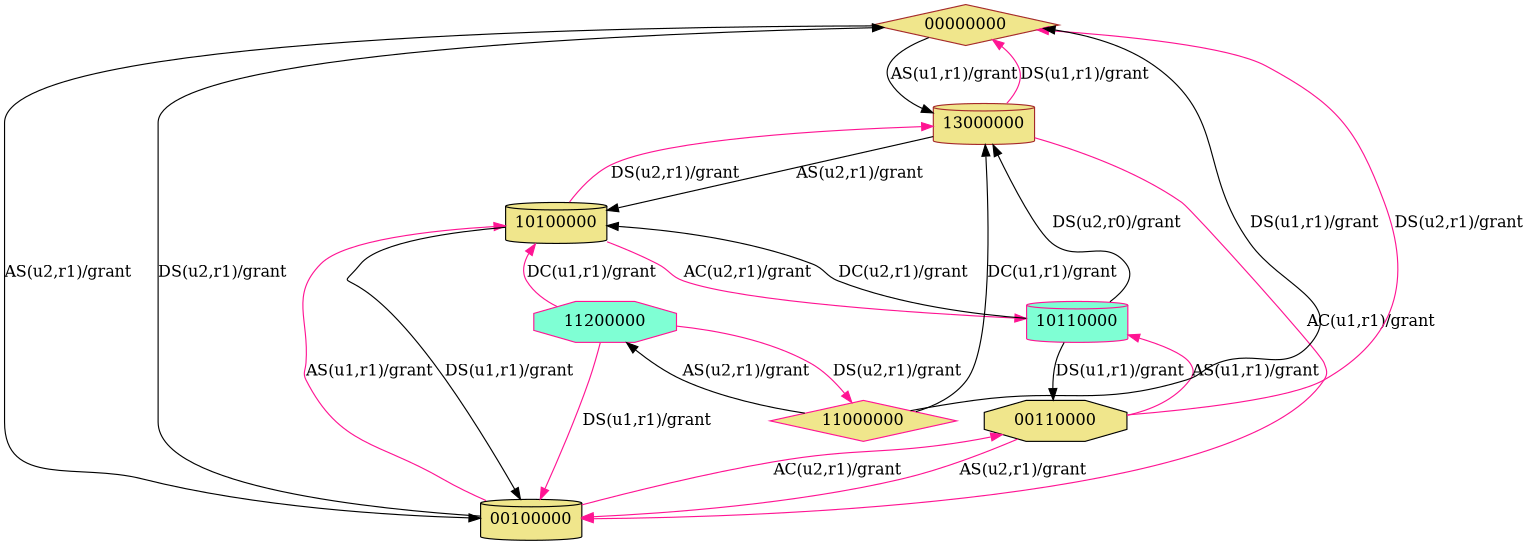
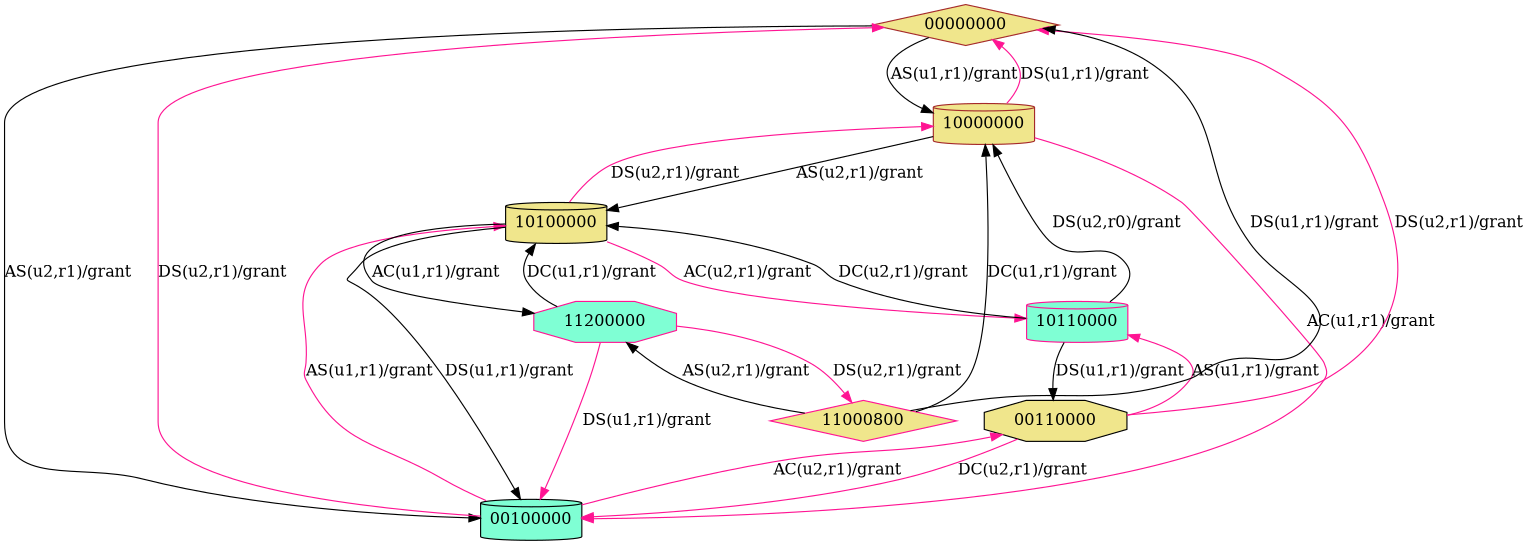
edge "00100000" -> "00000000": color black -> deeppink
node "13000000": label "13000000" -> "10000000"
edge "10100000" -> "11200000": added, label "AC(u1,r1)/grant"
edge "11200000" -> "10100000": color deeppink -> black
node "11000000": label "11000000" -> "11000800"
edge "00110000" -> "00100000": label "AS(u2,r1)/grant" -> "DC(u2,r1)/grant"
node "00100000": fillcolor khaki -> aquamarine
